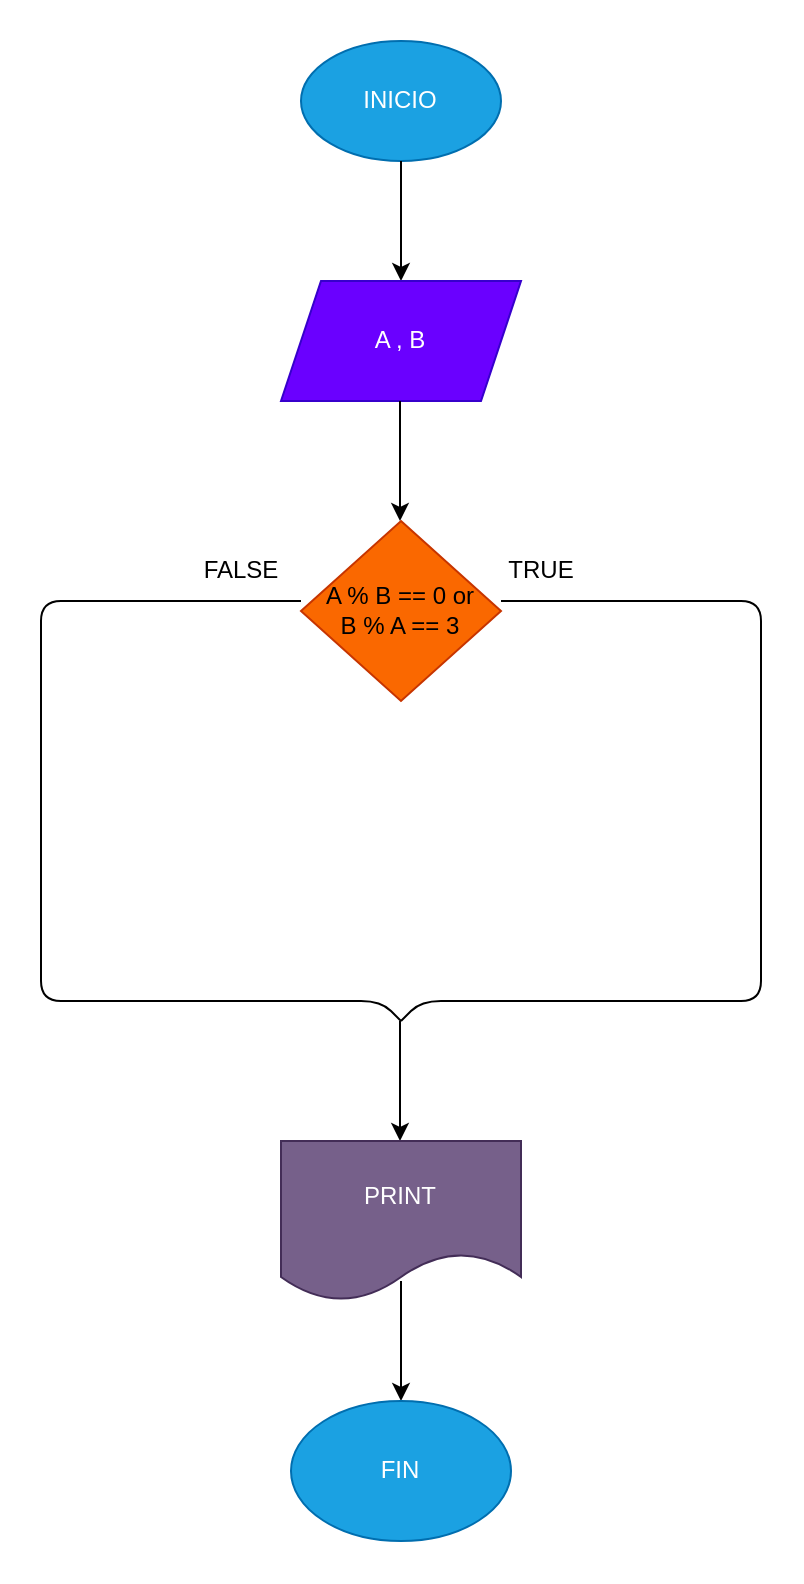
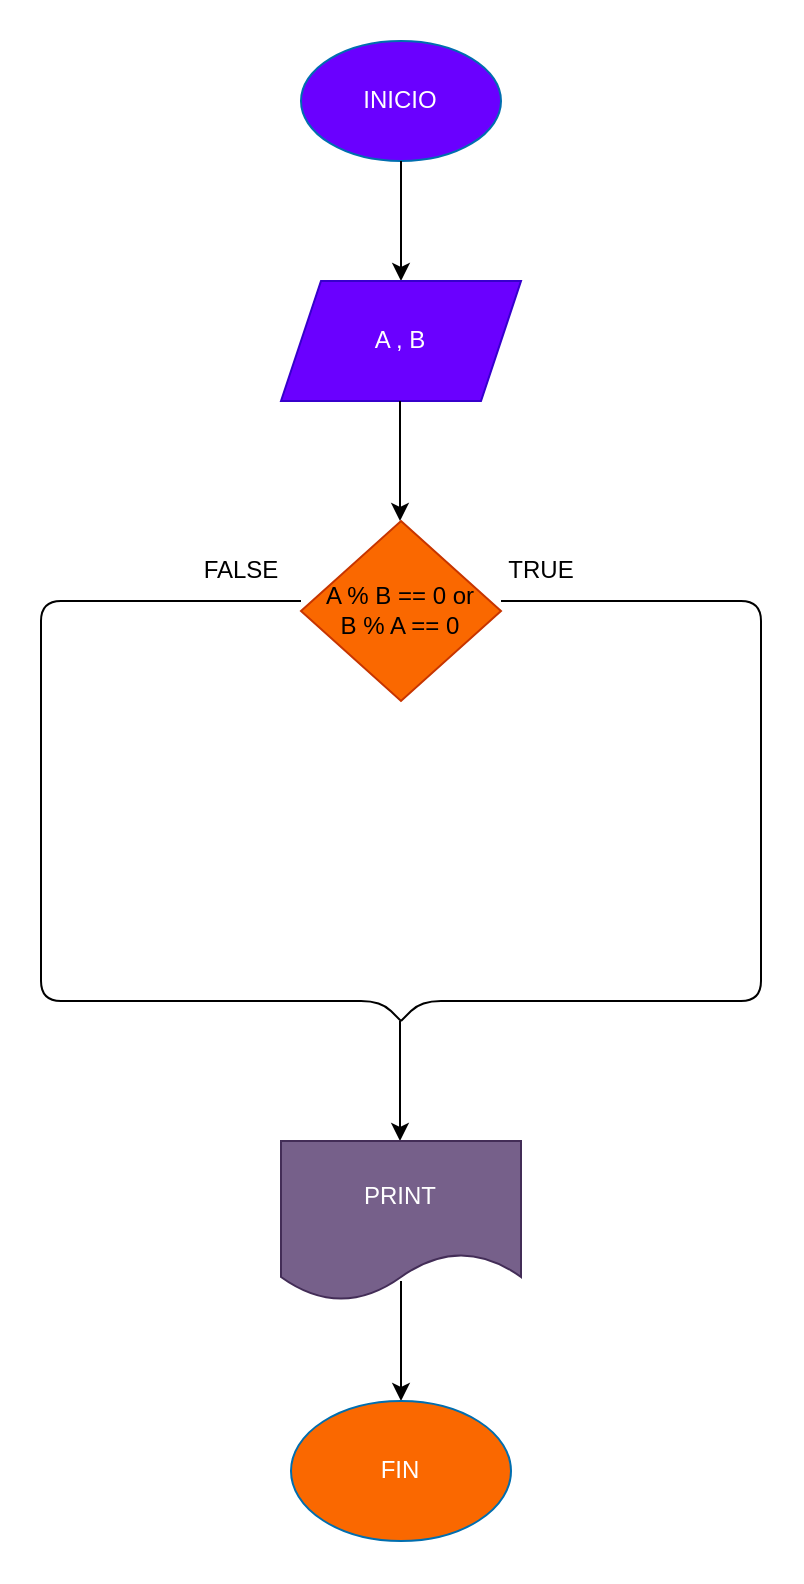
node "INICIO": fillcolor #1ba1e2 -> #6a00ff
node "A % B == 0 or B % A == 3": label "A % B == 0 or B % A == 3" -> "A % B == 0 or B % A == 0"
node "FIN": fillcolor #1ba1e2 -> #fa6800
